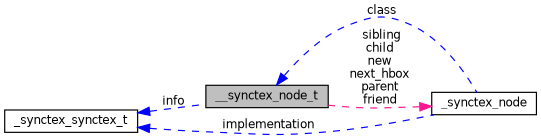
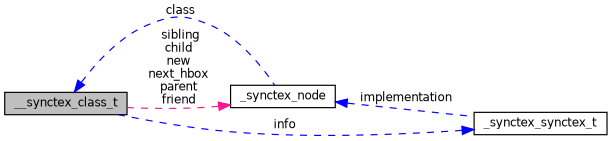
node "__synctex_node_t": label "__synctex_node_t" -> "__synctex_class_t"
edge "_synctex_node" -> "_synctex_synctex_t": reversed
